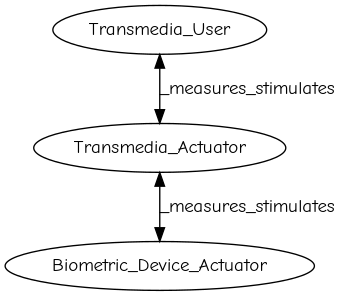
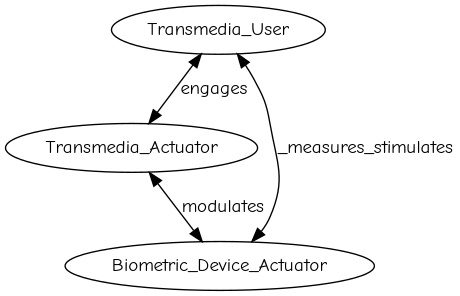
edge "Transmedia_User" -- "Transmedia_Actuator": label "_measures_stimulates" -> "engages"
edge "Transmedia_User" -- "Biometric_Device_Actuator": added, label "_measures_stimulates"
edge "Transmedia_Actuator" -- "Biometric_Device_Actuator": label "_measures_stimulates" -> "modulates"
